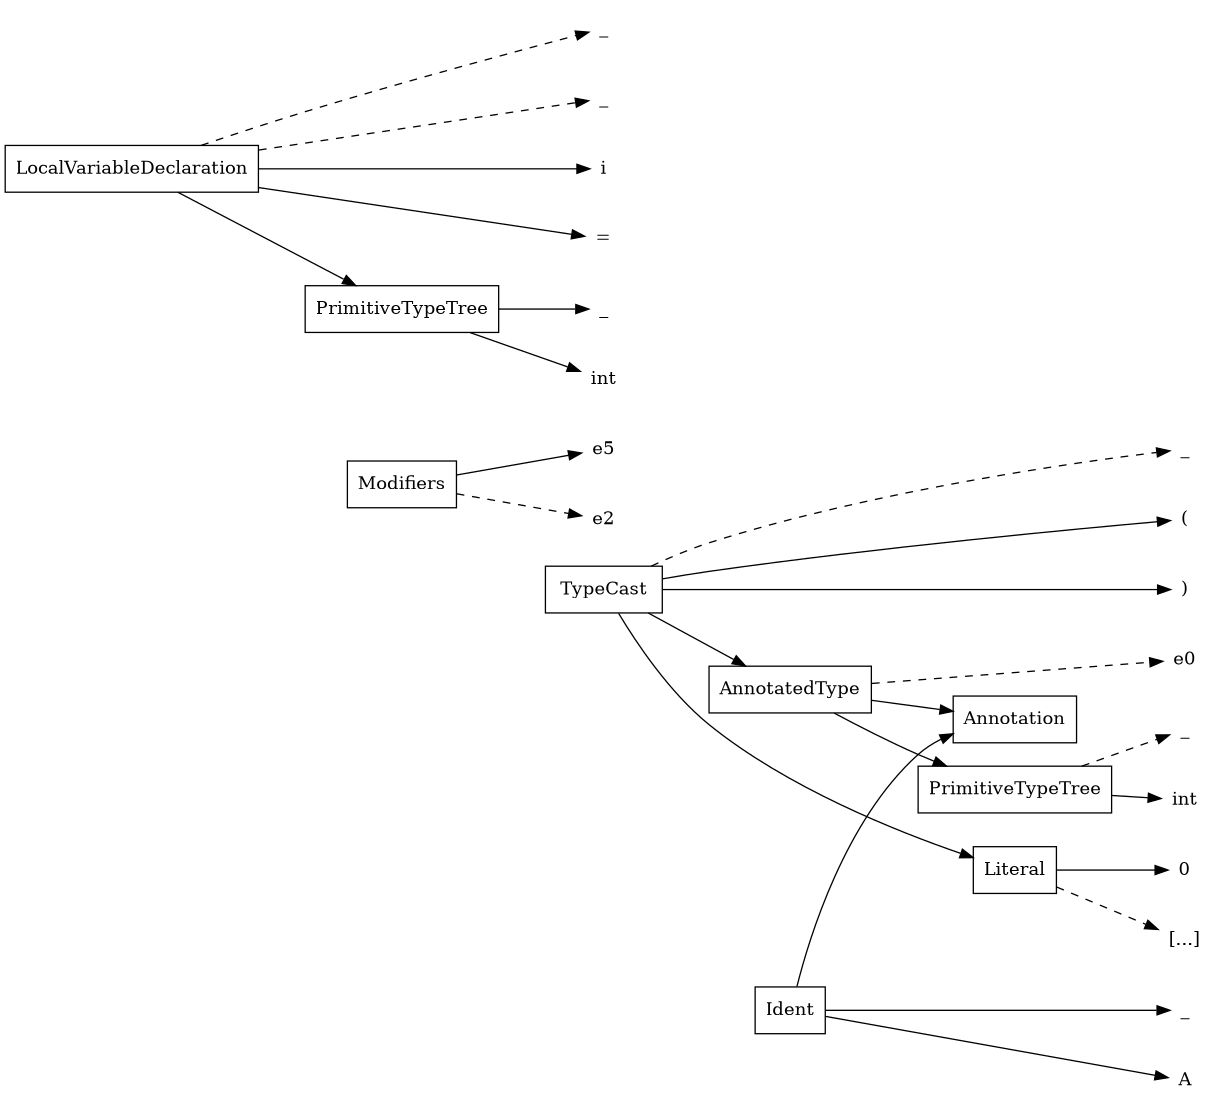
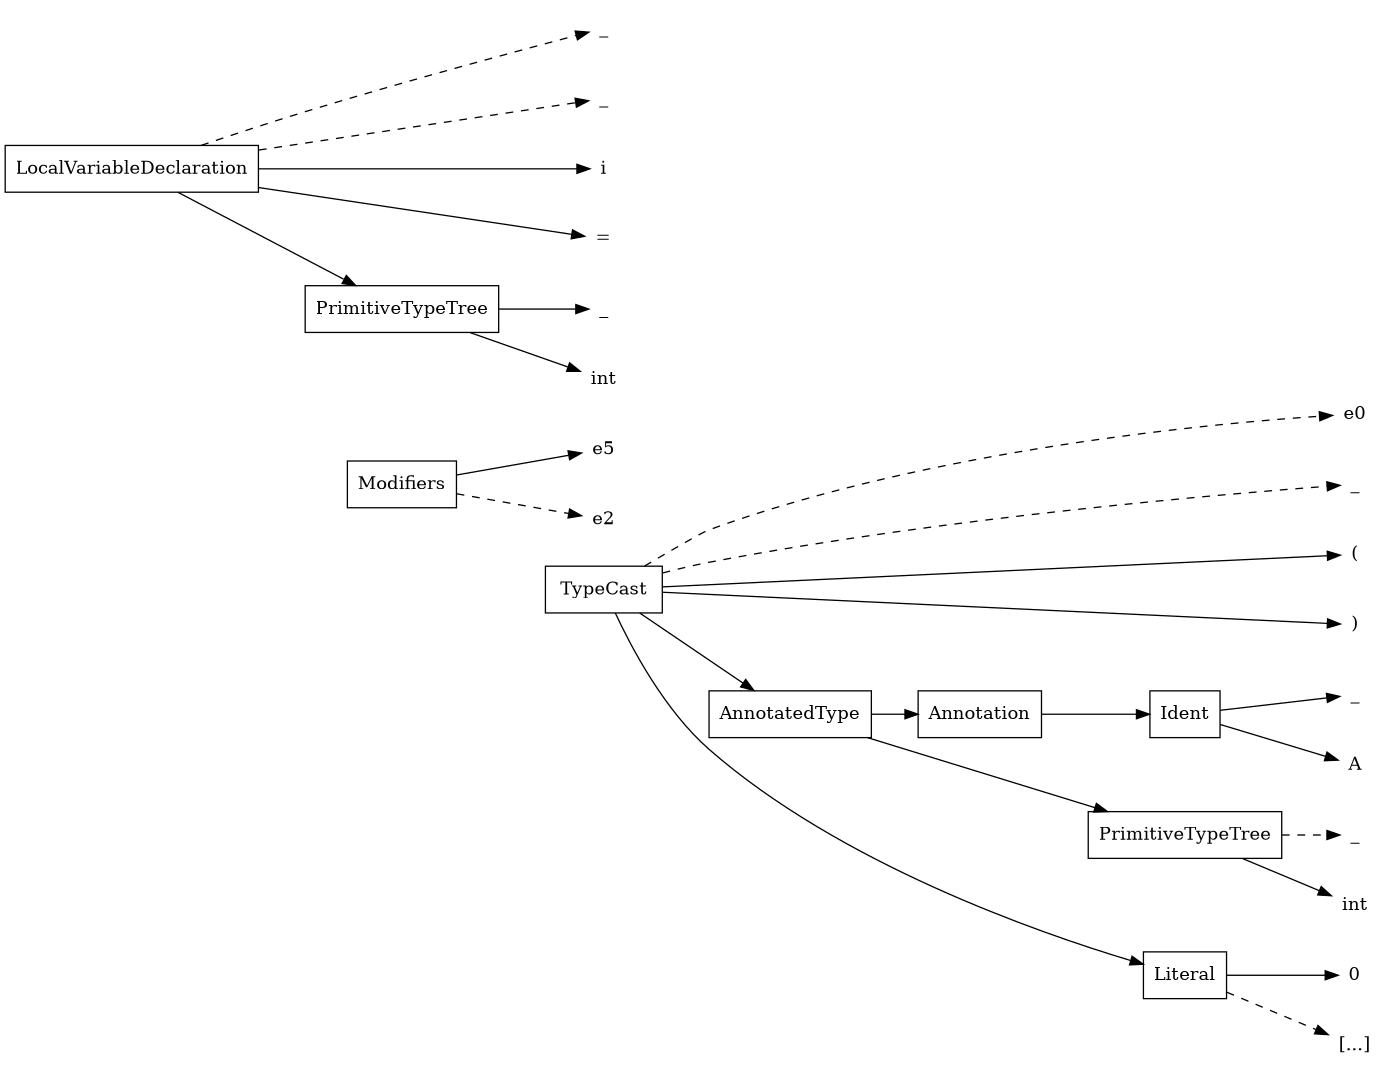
edge "AnnotatedType" -> "e0": now "TypeCast" -> "e0"
edge "Ident" -> "Annotation": reversed
